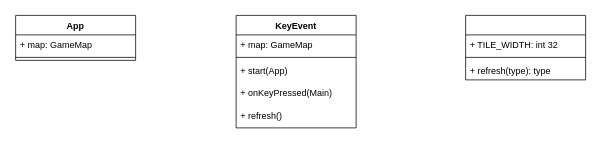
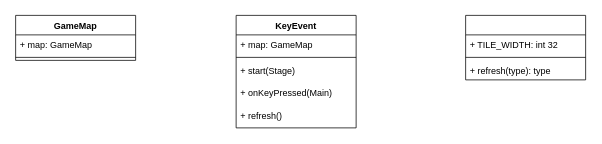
node "App": label "App" -> "GameMap"
node "+ start(App)": label "+ start(App)" -> "+ start(Stage)"
